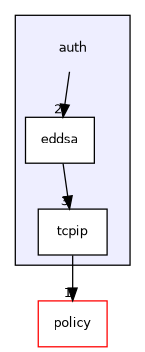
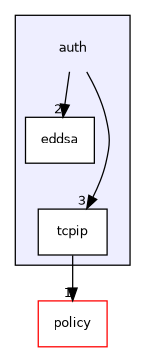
edge "eddsa" -> "tcpip": now "auth" -> "tcpip"
